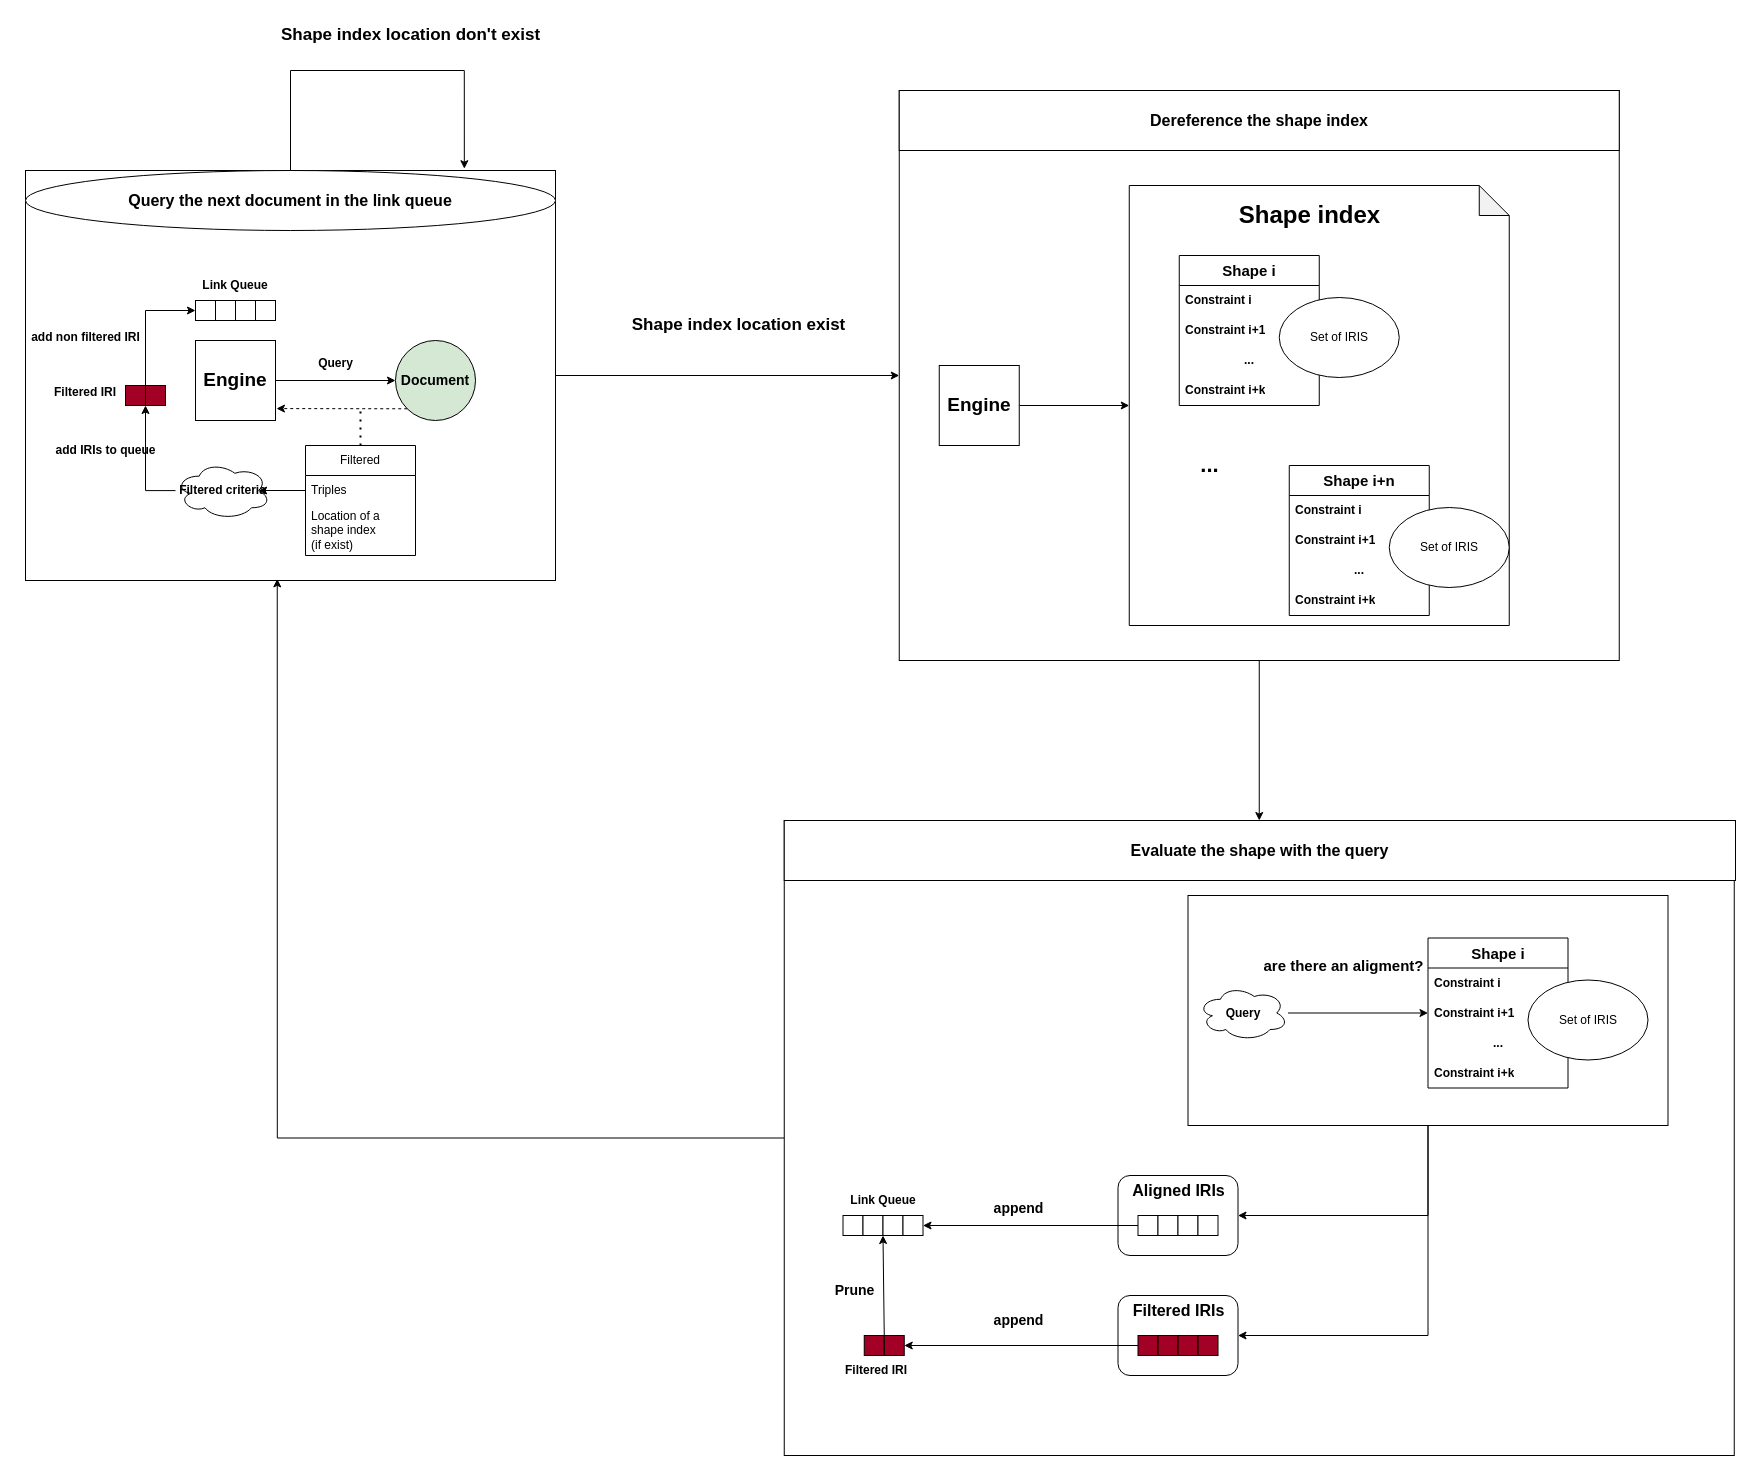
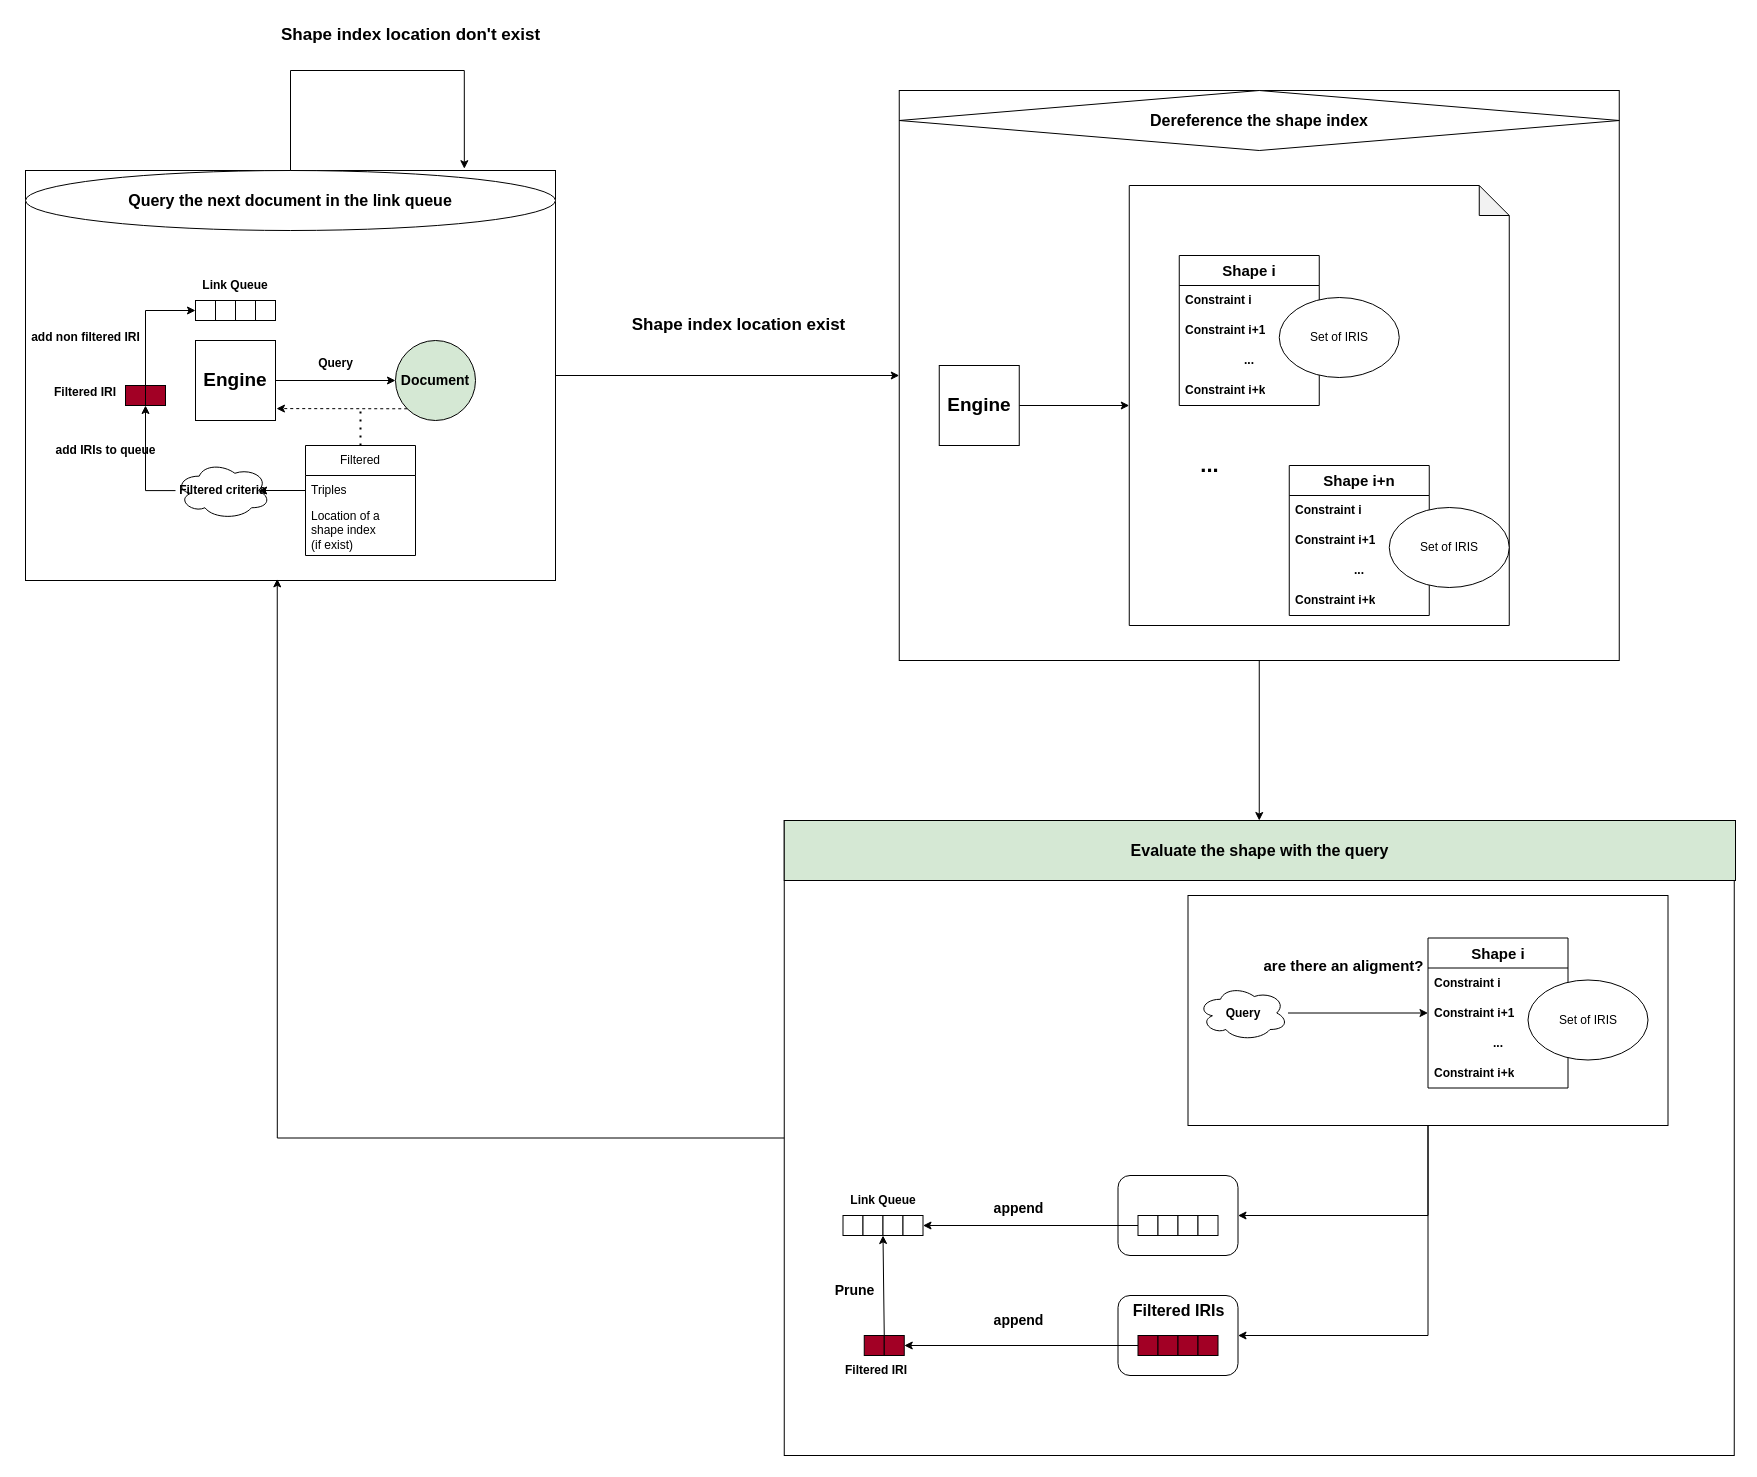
node "Dereference the shape index": shape rectangle -> diamond
node "Shape index": removed
node "Evaluate the shape with the query": fillcolor #ffffff -> #d5e8d4
node "Aligned IRIs": removed
